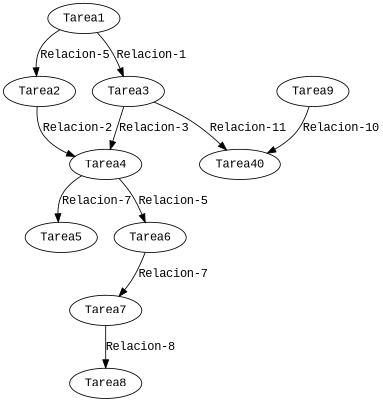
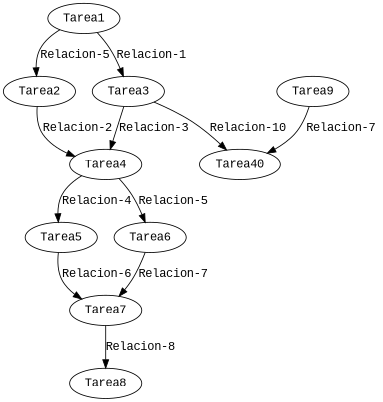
edge "Tarea3" -> "Tarea40": label "Relacion-11" -> "Relacion-10"
edge "Tarea9" -> "Tarea40": label "Relacion-10" -> "Relacion-7"
edge "Tarea4" -> "Tarea5": label "Relacion-7" -> "Relacion-4"
edge "Tarea5" -> "Tarea7": added, label "Relacion-6"
